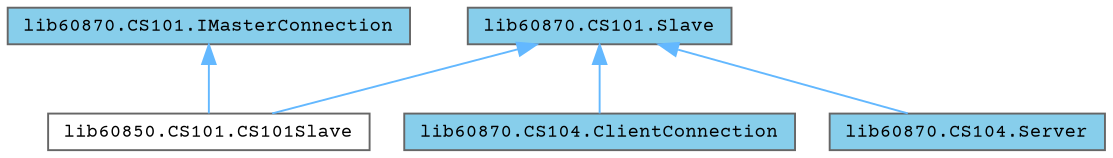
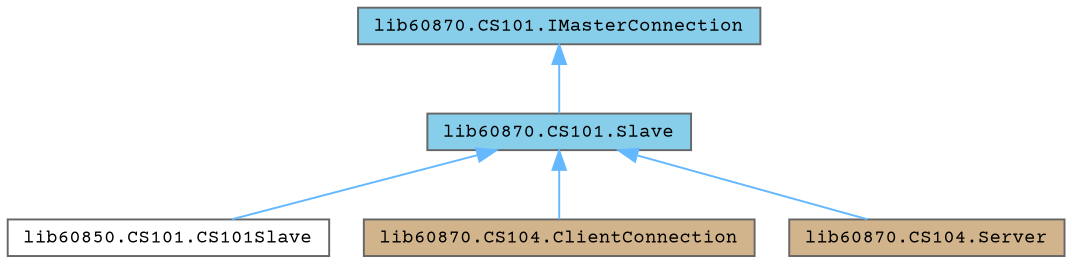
edge "lib60850.CS101.CS101Slave" -> "lib60870.CS101.IMasterConnection": now "lib60870.CS101.Slave" -> "lib60870.CS101.IMasterConnection"
node "lib60870.CS104.ClientConnection": fillcolor skyblue -> tan
node "lib60870.CS104.Server": fillcolor skyblue -> tan
